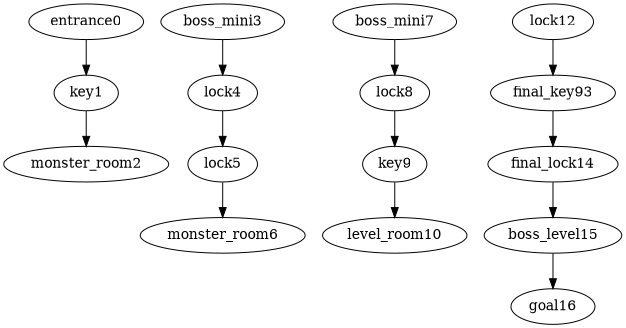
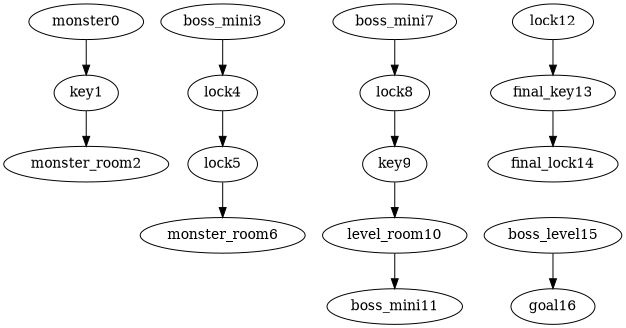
node "entrance0": label "entrance0" -> "monster0"
node "final_key93": label "final_key93" -> "final_key13"
edge "final_lock14" -> "boss_level15": removed
node "boss_mini11": added
